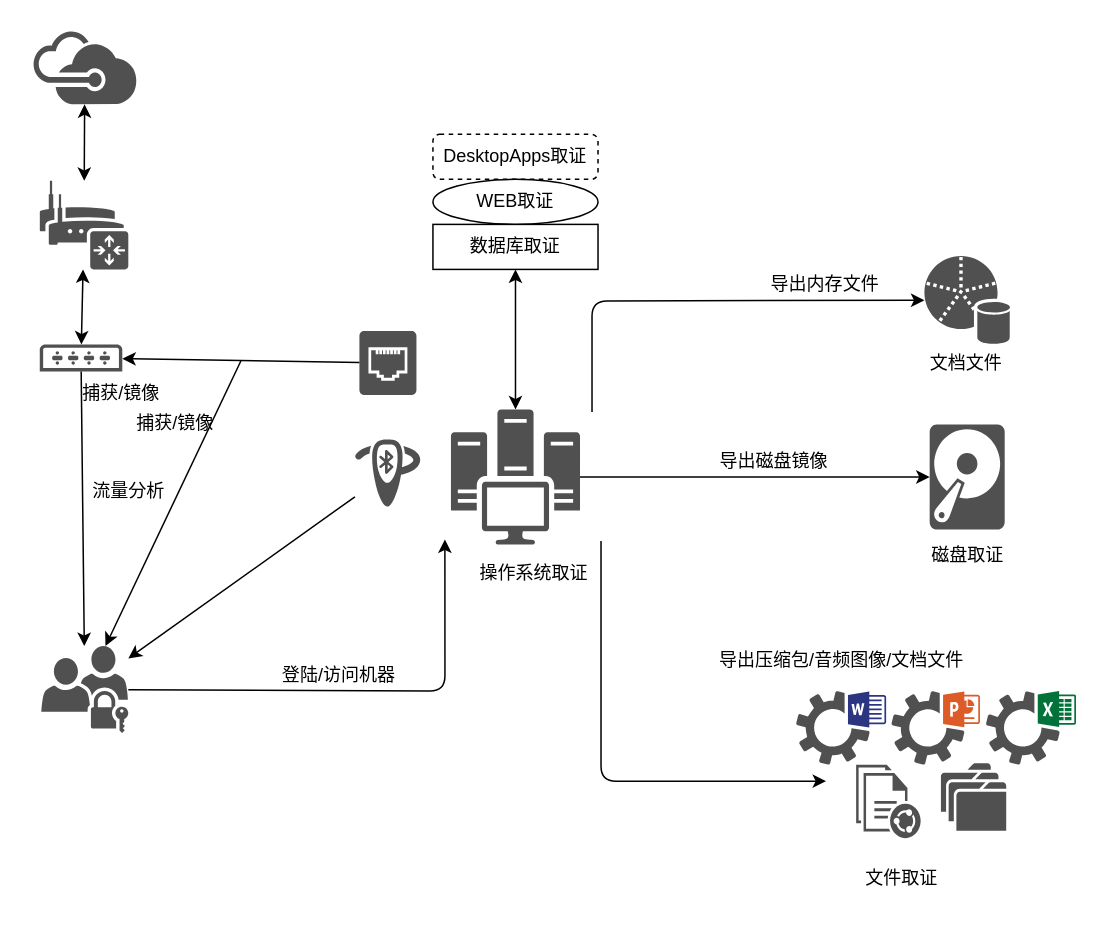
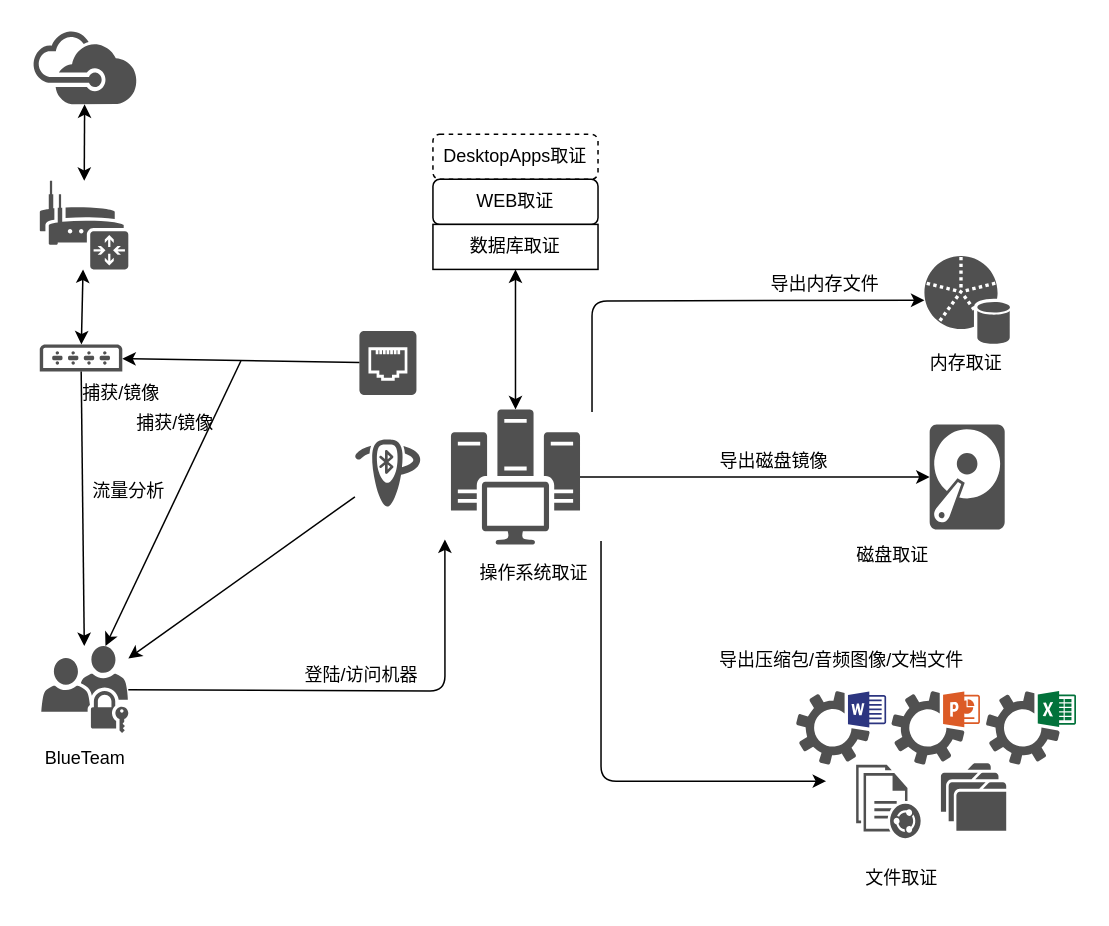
node "WEB取证": shape ellipse -> rounded rectangle
node "文档文件": label "文档文件" -> "内存取证"
node "磁盘取证": moved (967, 556) -> (892, 556)
node "登陆/访问机器": moved (338, 676) -> (361, 676)
node "BlueTeam": added
